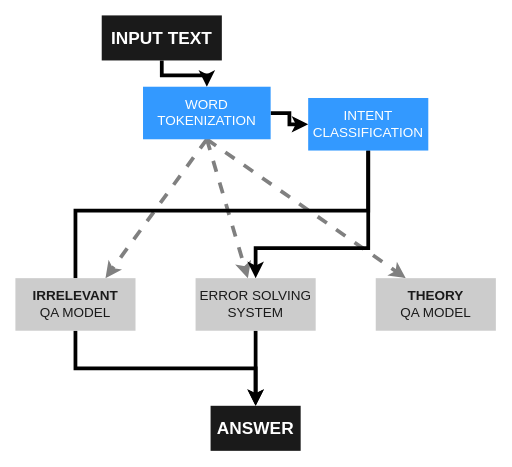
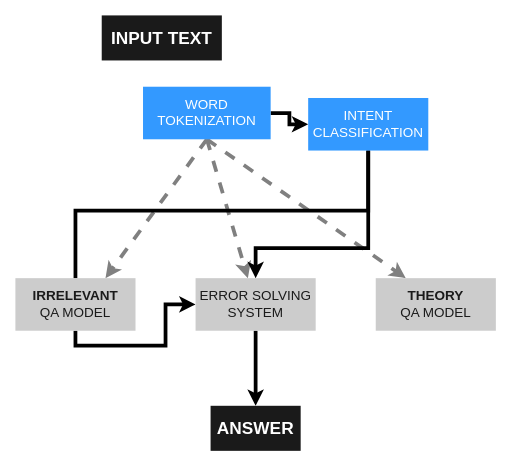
edge "INPUT TEXT" -> "WORD TOKENIZATION": removed
edge "IRRELEVANT QA MODEL" -> "ANSWER": now "IRRELEVANT QA MODEL" -> "ERROR SOLVING SYSTEM"
